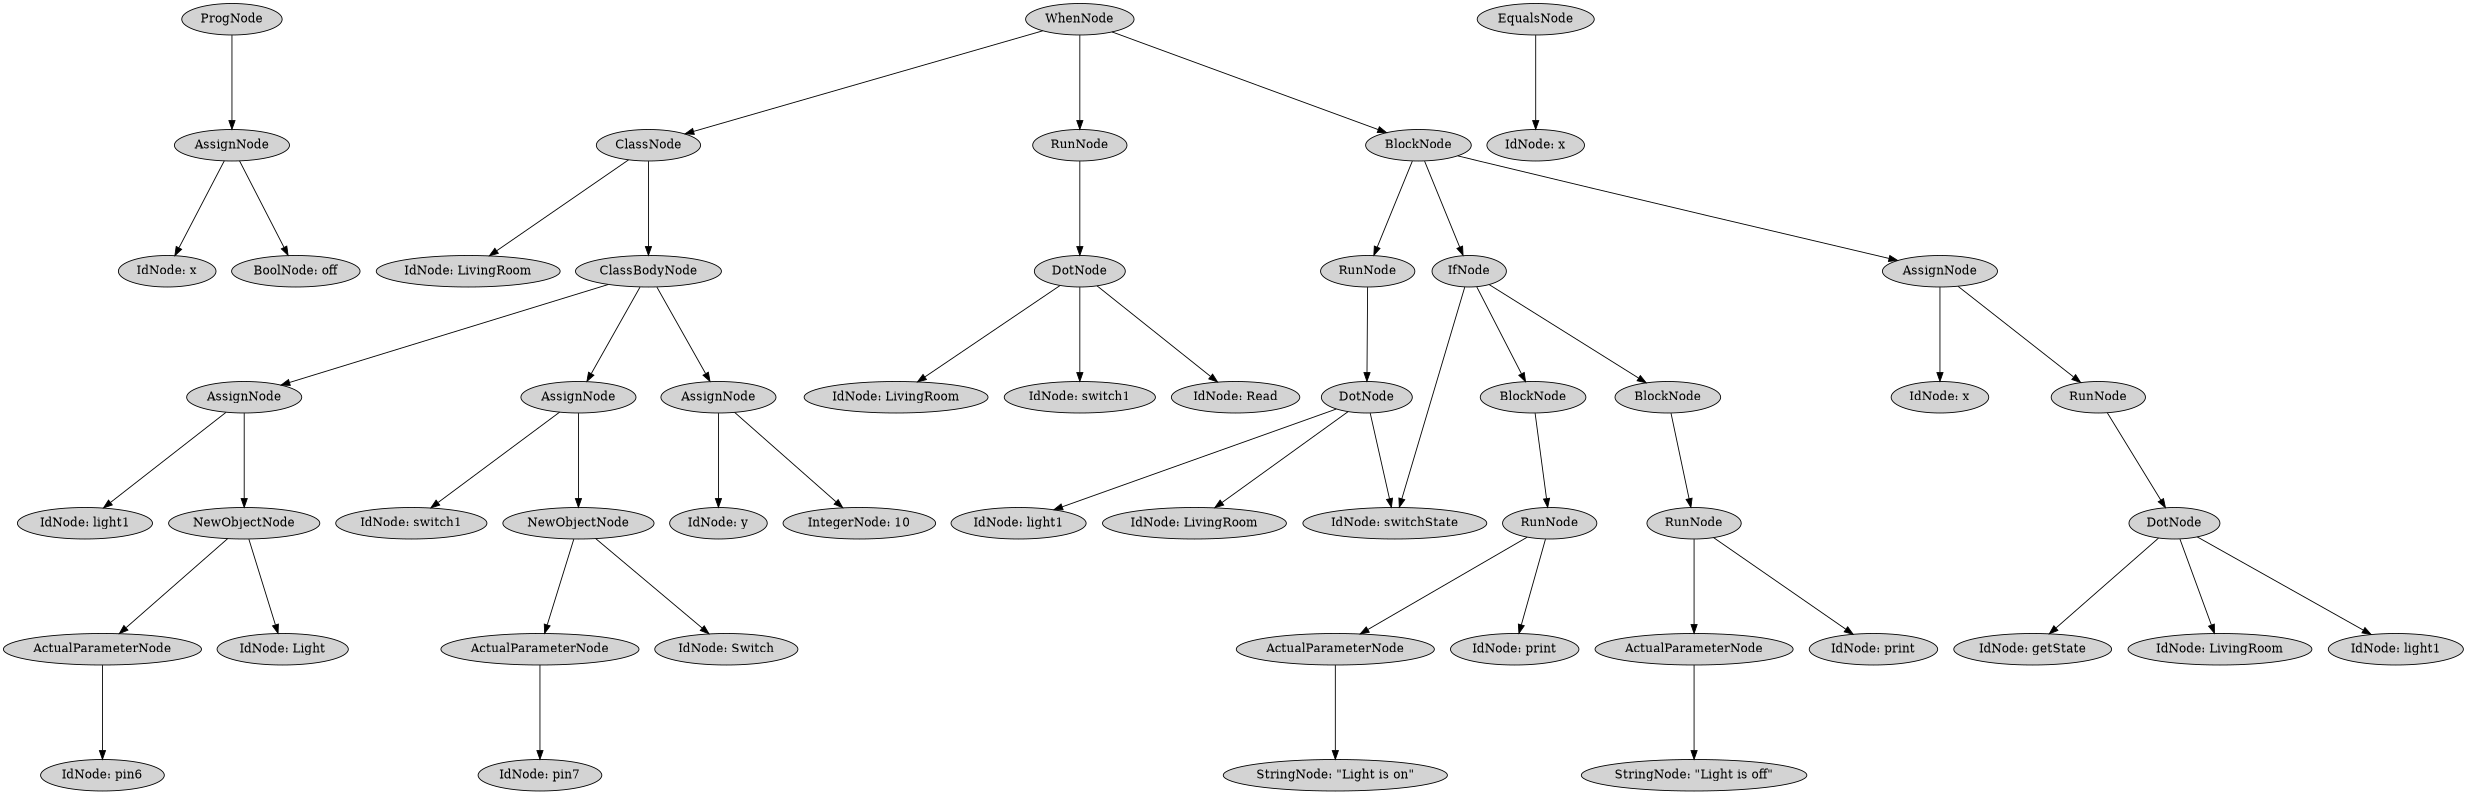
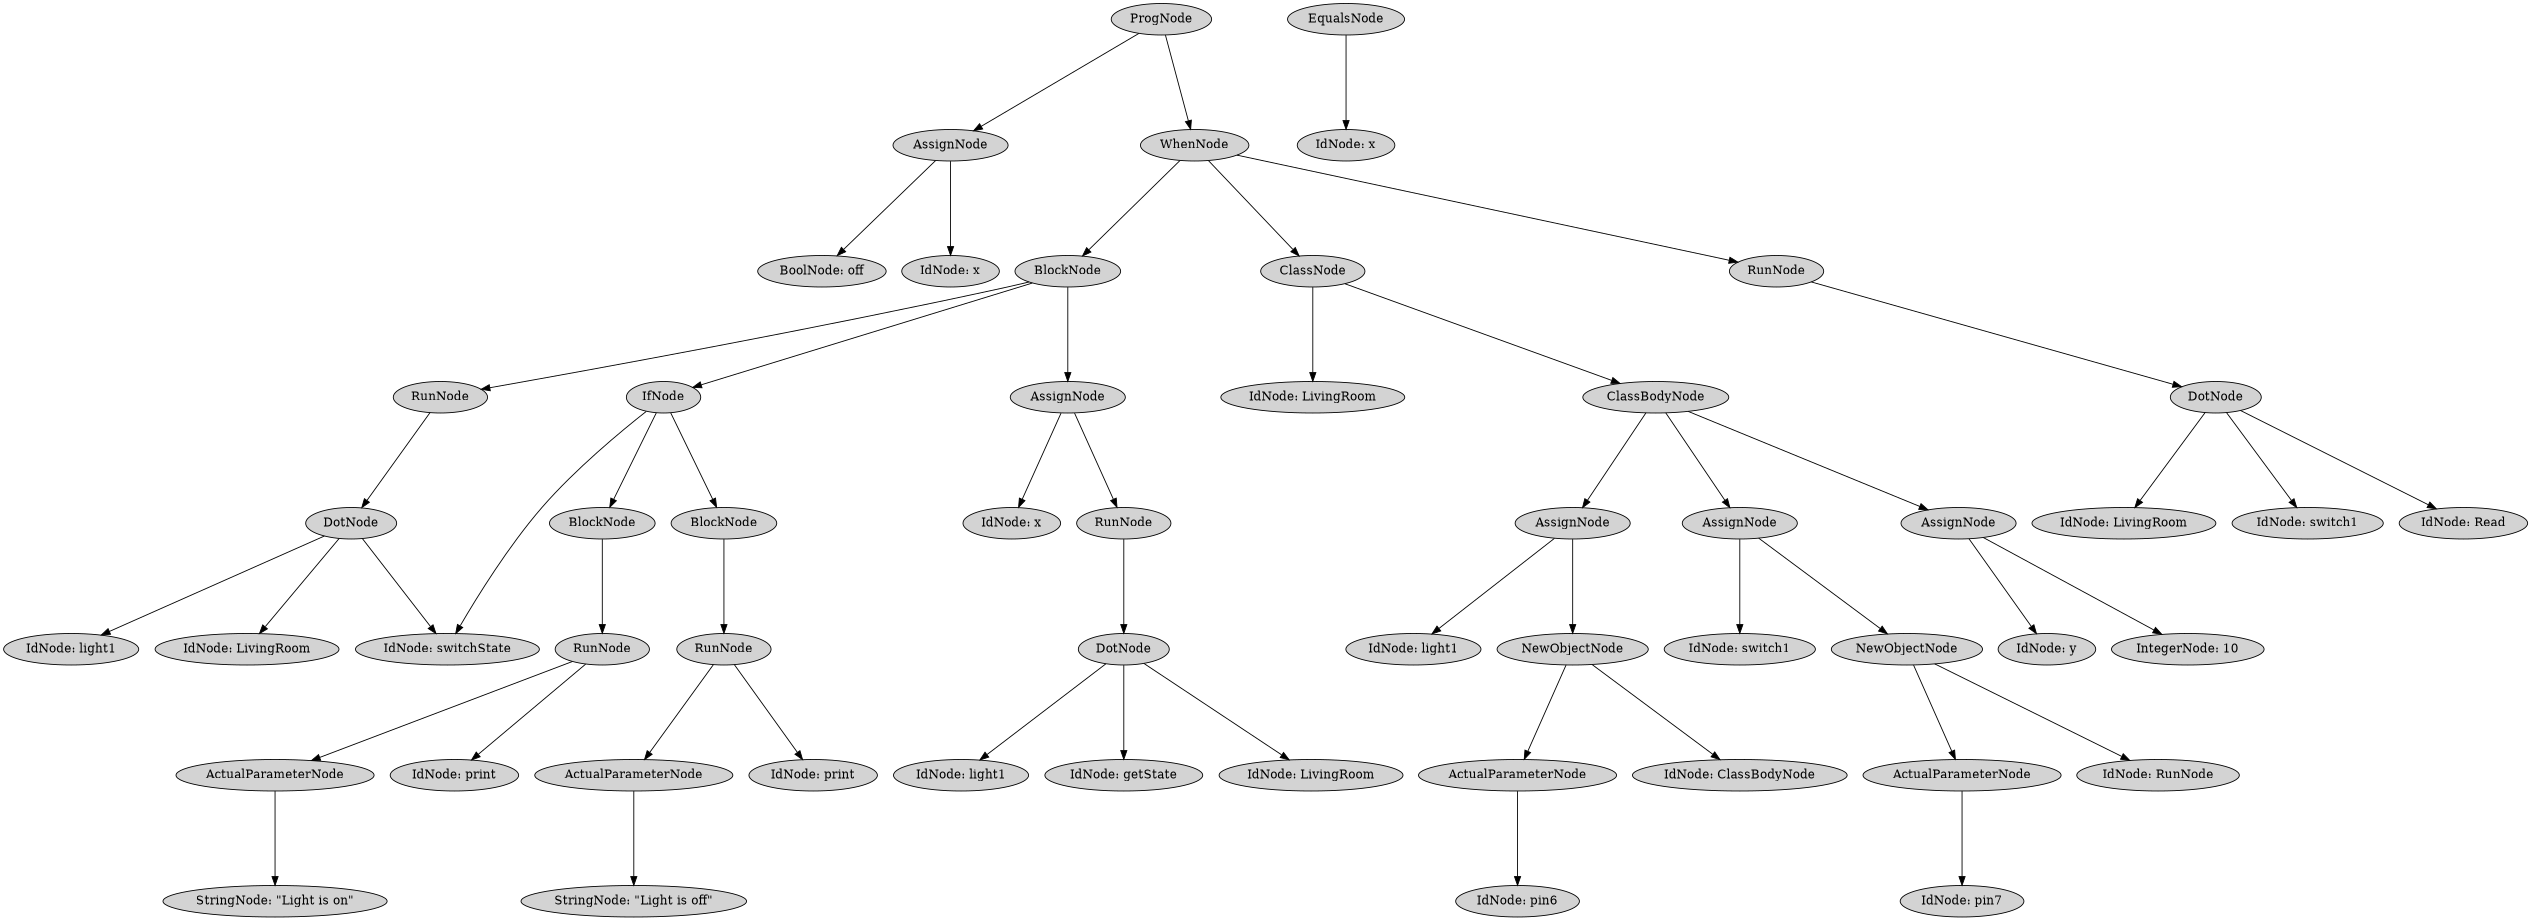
edge "ProgNode" -> "WhenNode": added
node "IdNode: Light": label "IdNode: Light" -> "IdNode: ClassBodyNode"
node "IdNode: Switch": label "IdNode: Switch" -> "IdNode: RunNode"
